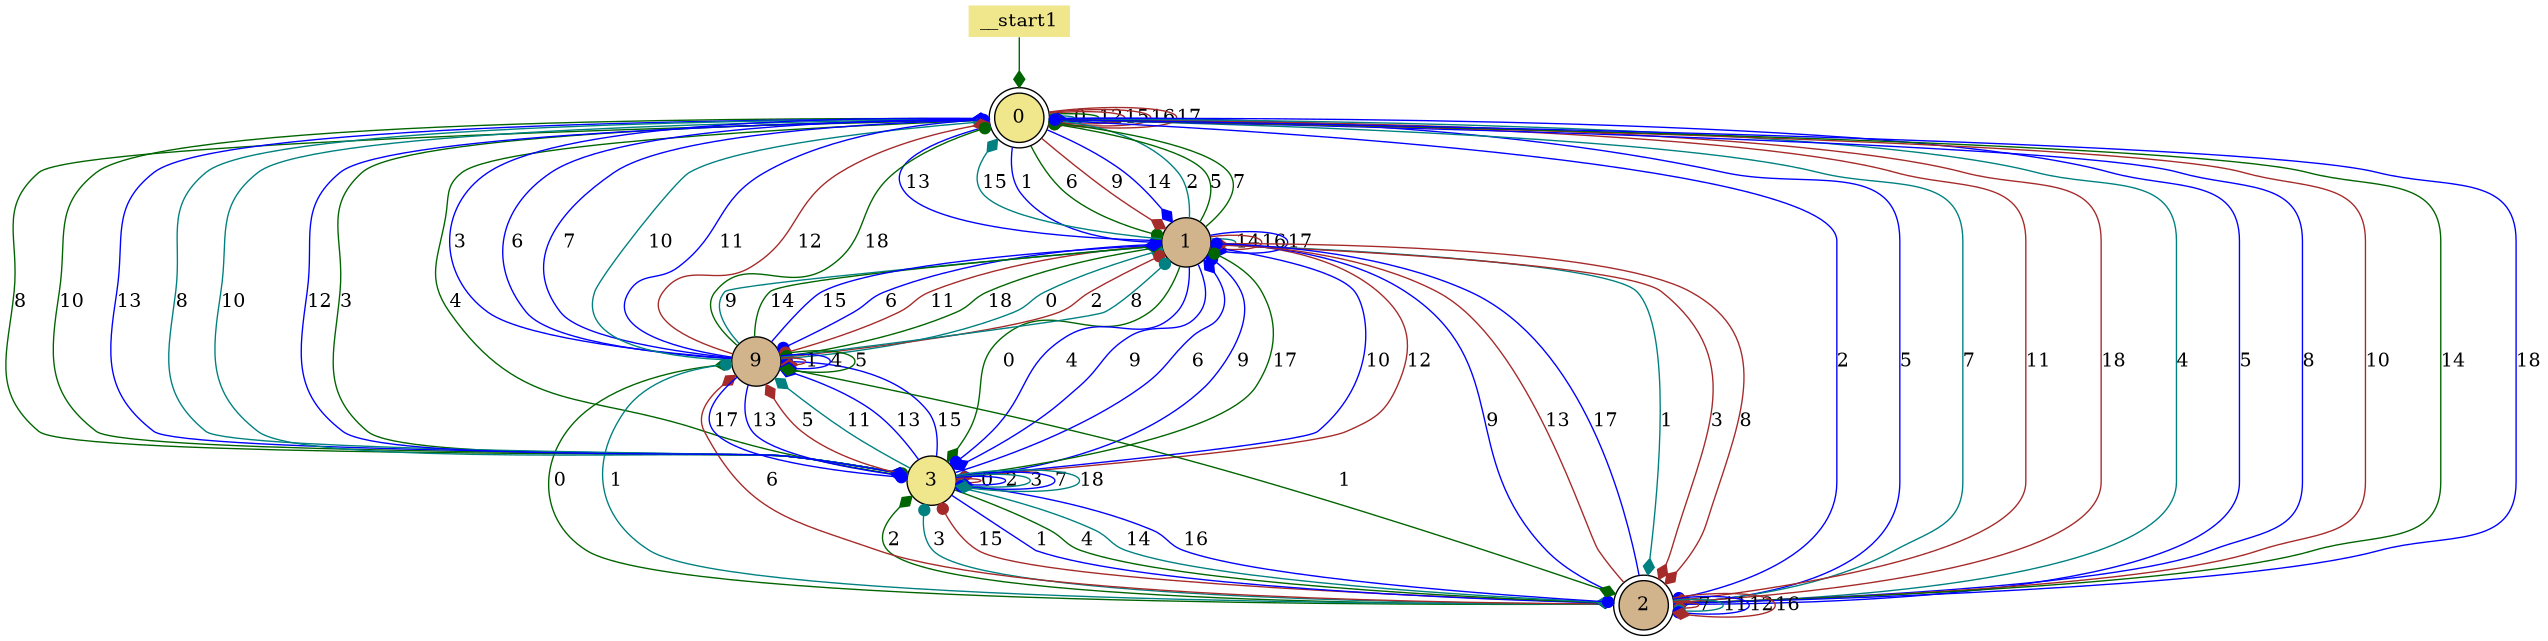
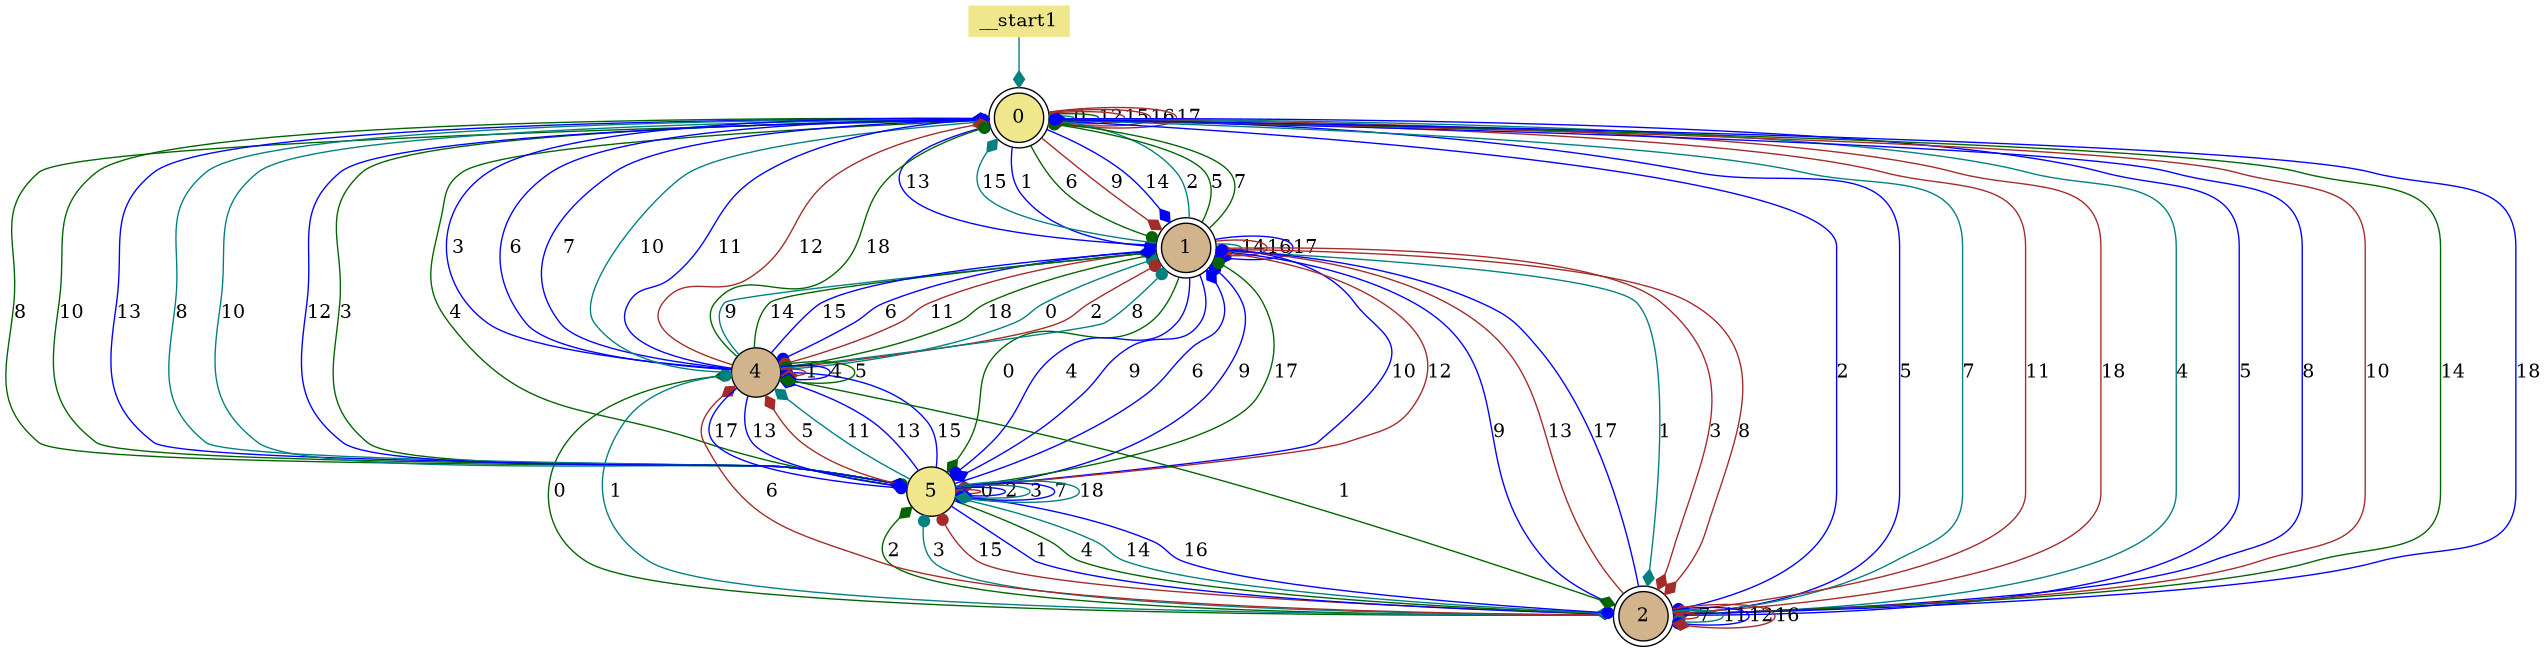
edge "__start1" -> "0": color darkgreen -> teal
node "1": shape circle -> doublecircle
node "9": label "9" -> "4"
node "3": label "3" -> "5"
